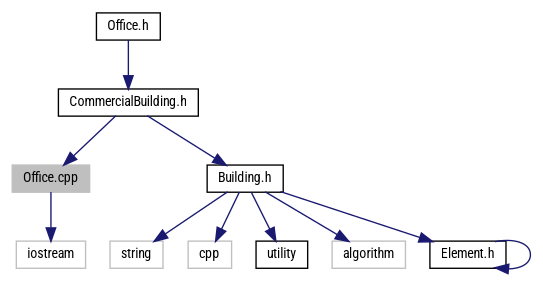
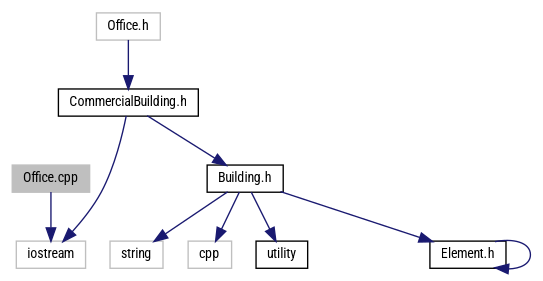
node "Office.h": color black -> grey75
edge "CommercialBuilding.h" -> "Office.cpp": now "CommercialBuilding.h" -> "iostream"
node "algorithm": removed
